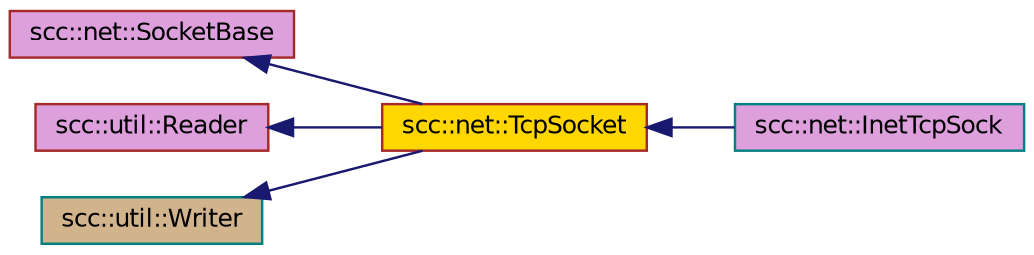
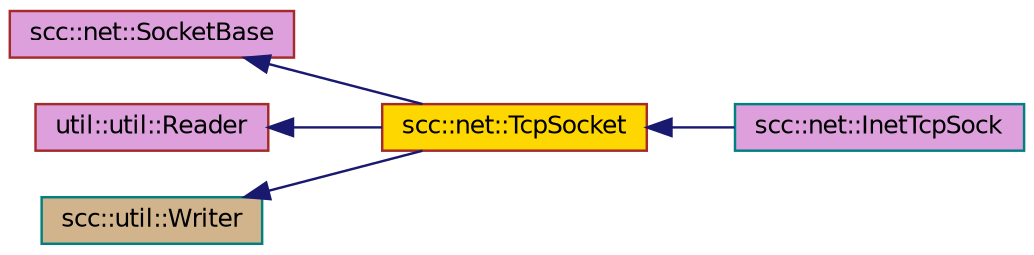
node "scc::util::Reader": label "scc::util::Reader" -> "util::util::Reader"
